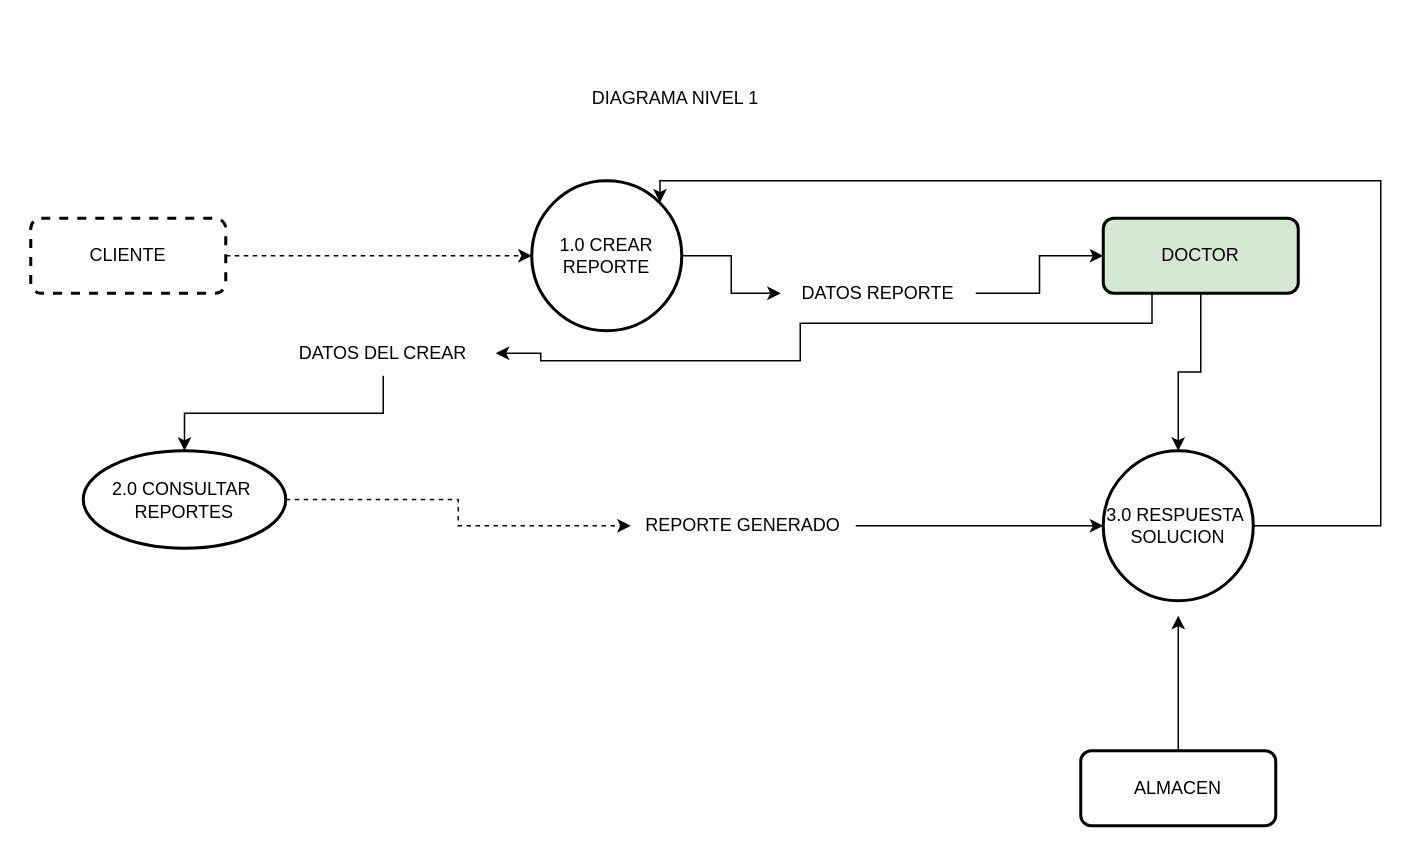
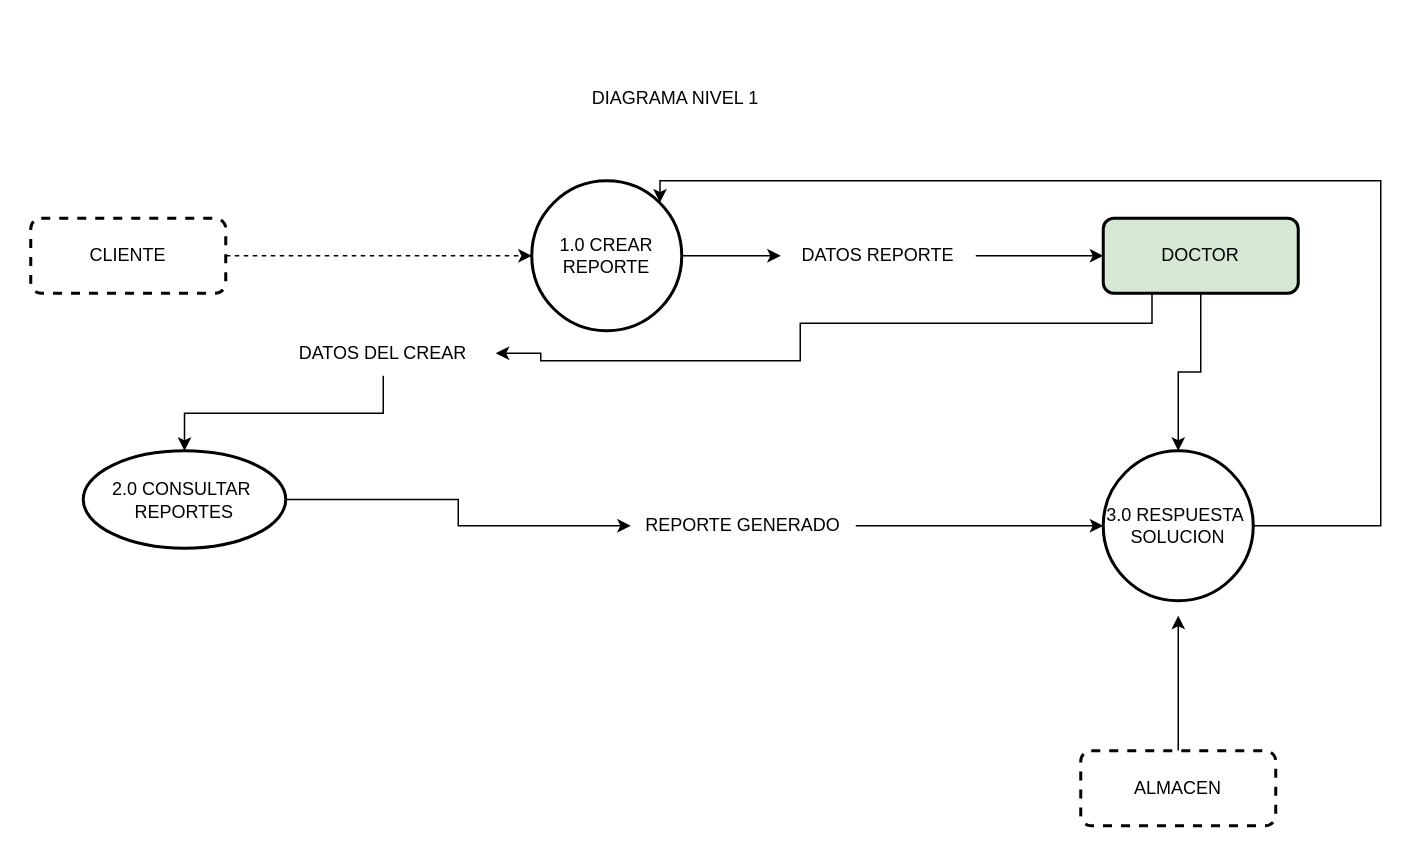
node "DATOS REPORTE": moved (878, 293) -> (878, 256)
edge "2.0 CONSULTAR REPORTES" -> "REPORTE GENERADO": style dashed -> solid
node "ALMACEN": style solid -> dashed
